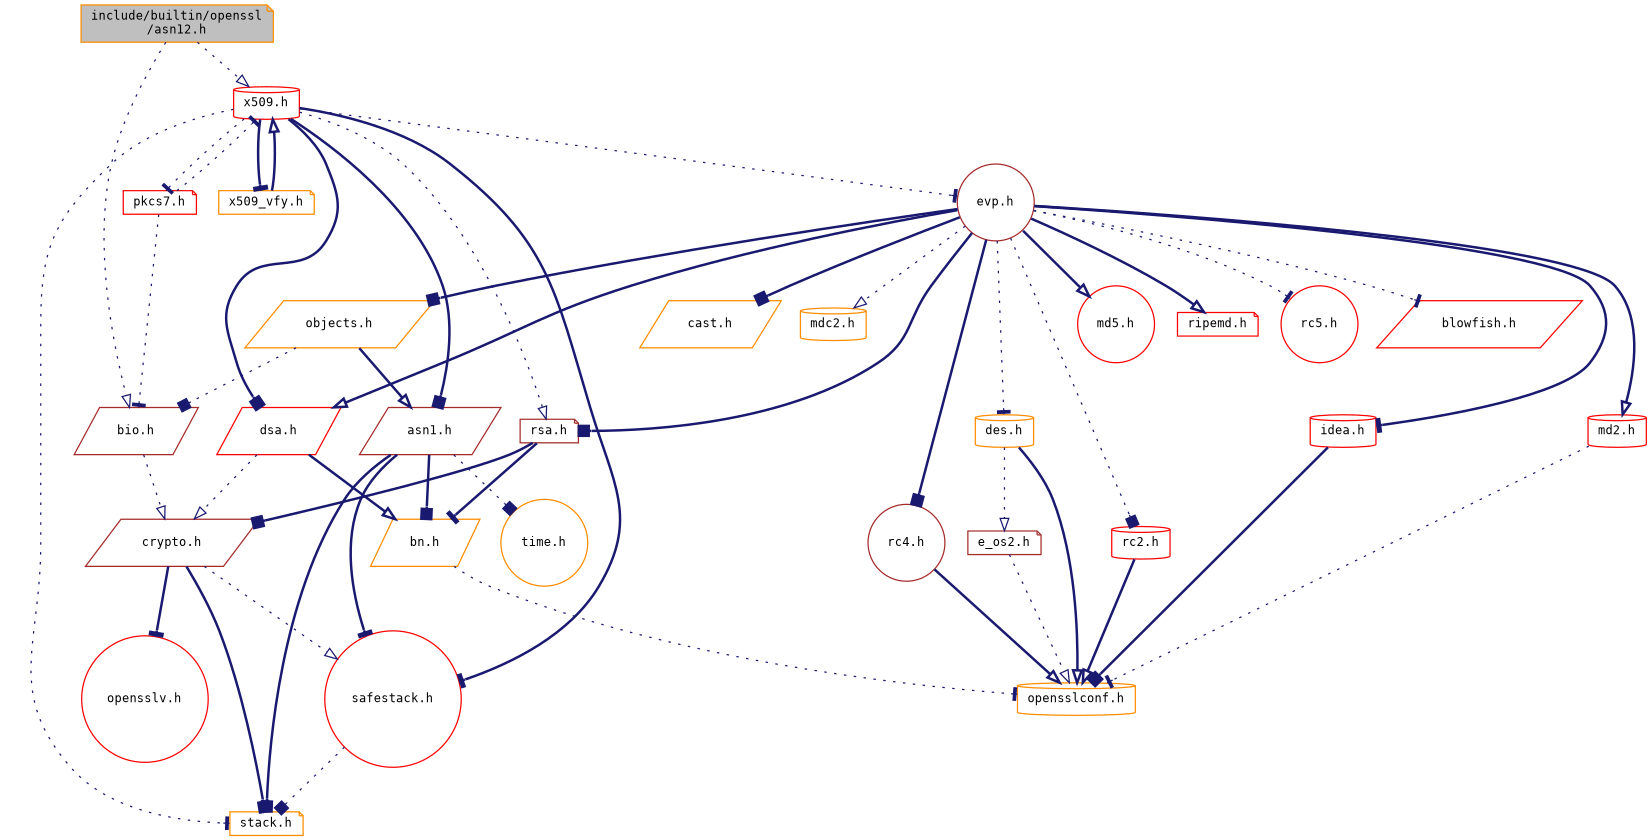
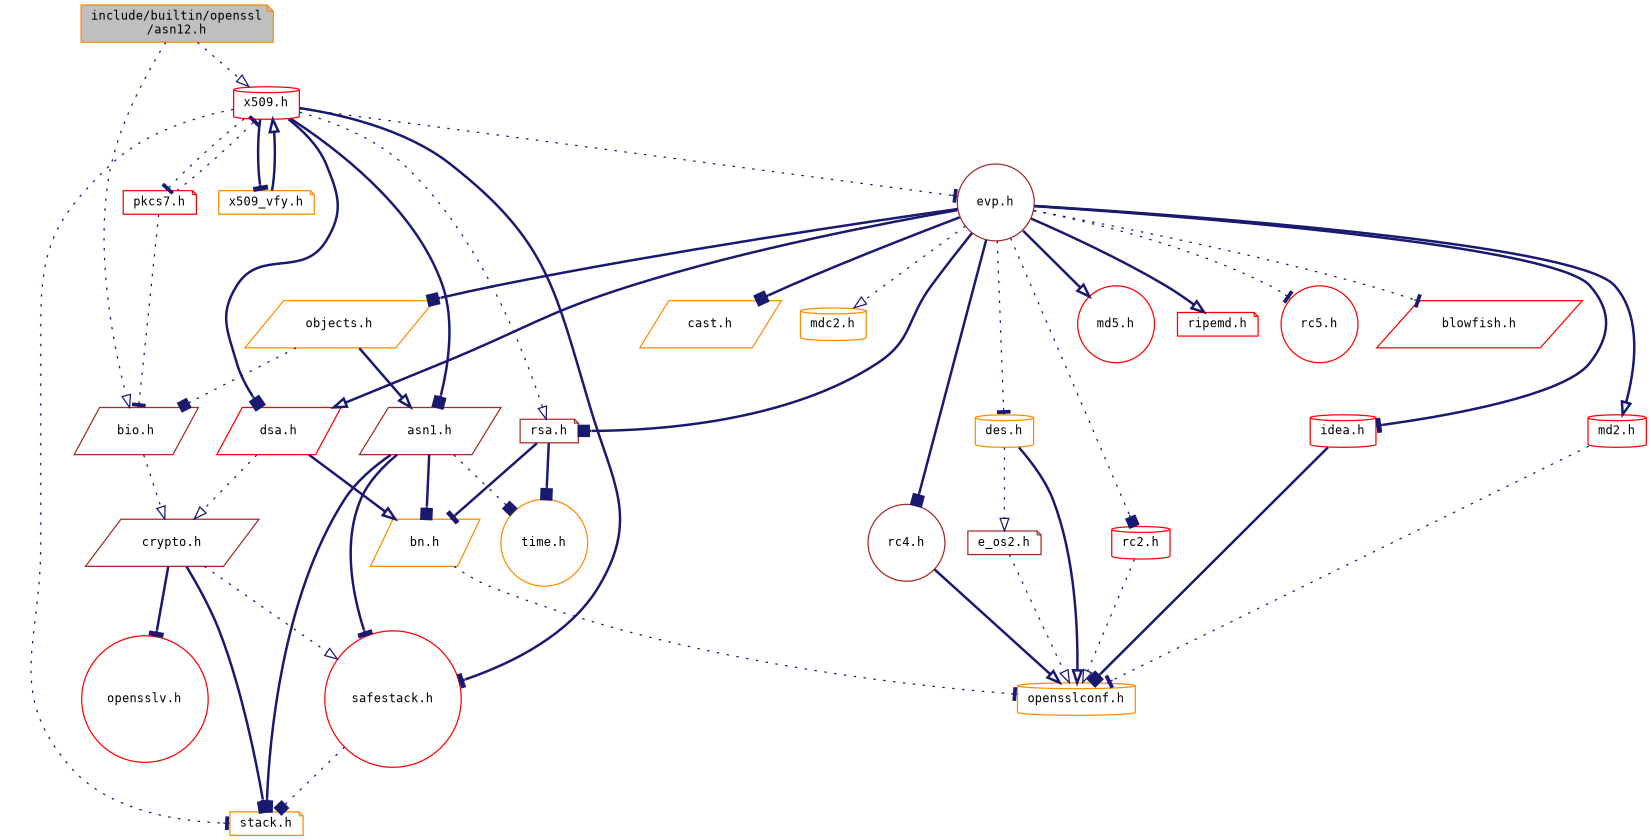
edge "rsa.h" -> "crypto.h": now "rsa.h" -> "time.h"
edge "rc2.h" -> "opensslconf.h": style bold -> dotted
